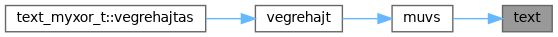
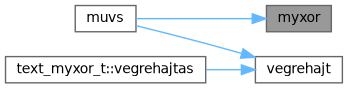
edge "vegrehajt" -> "muvs": reversed
node "text": label "text" -> "myxor"
